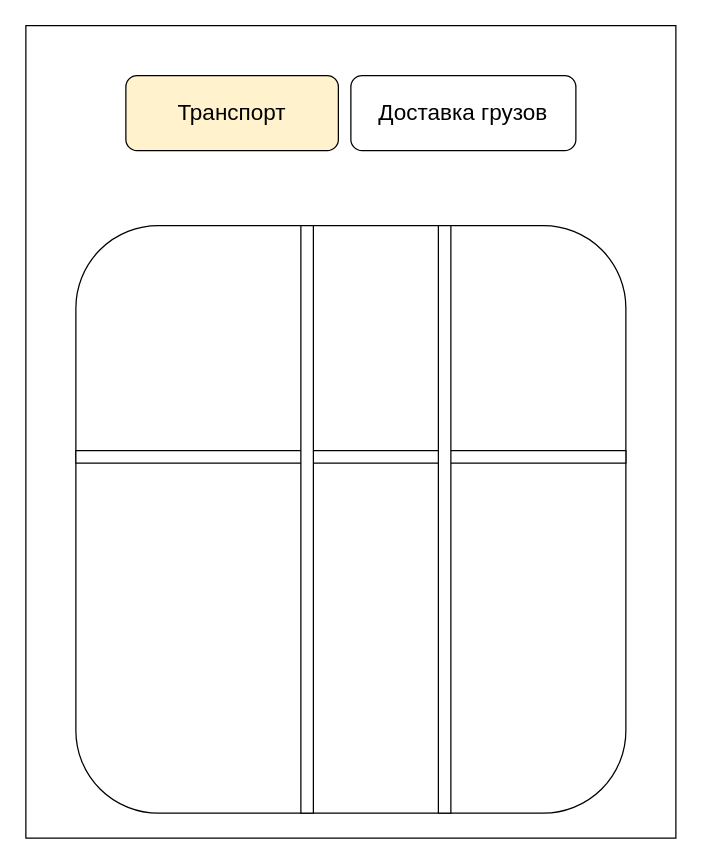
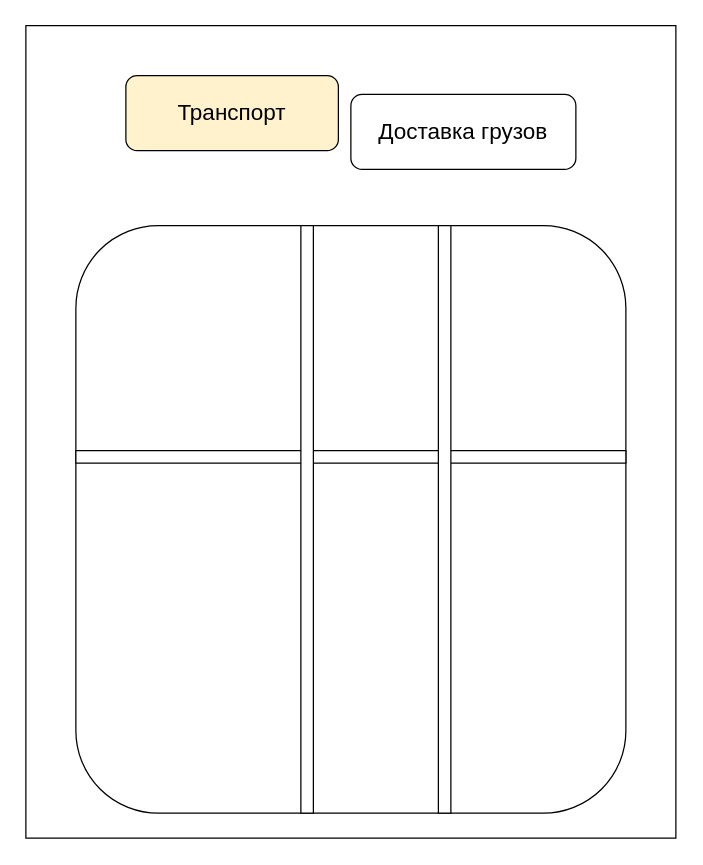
node "Доставка грузов": moved (463, 113) -> (463, 132)
